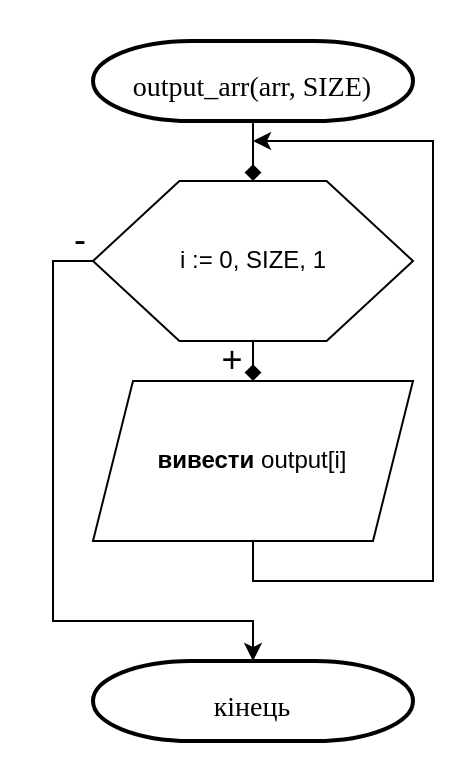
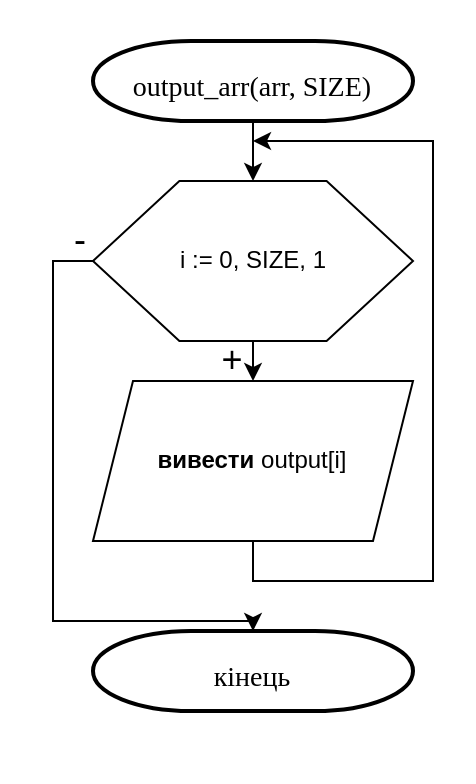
edge "output_arr(arr, SIZE)" -> "i := 0, SIZE, 1": arrowhead diamond -> classic
edge "i := 0, SIZE, 1" -> "вивести output[i]": arrowhead diamond -> classic
node "кінець": moved (253, 701) -> (253, 671)
